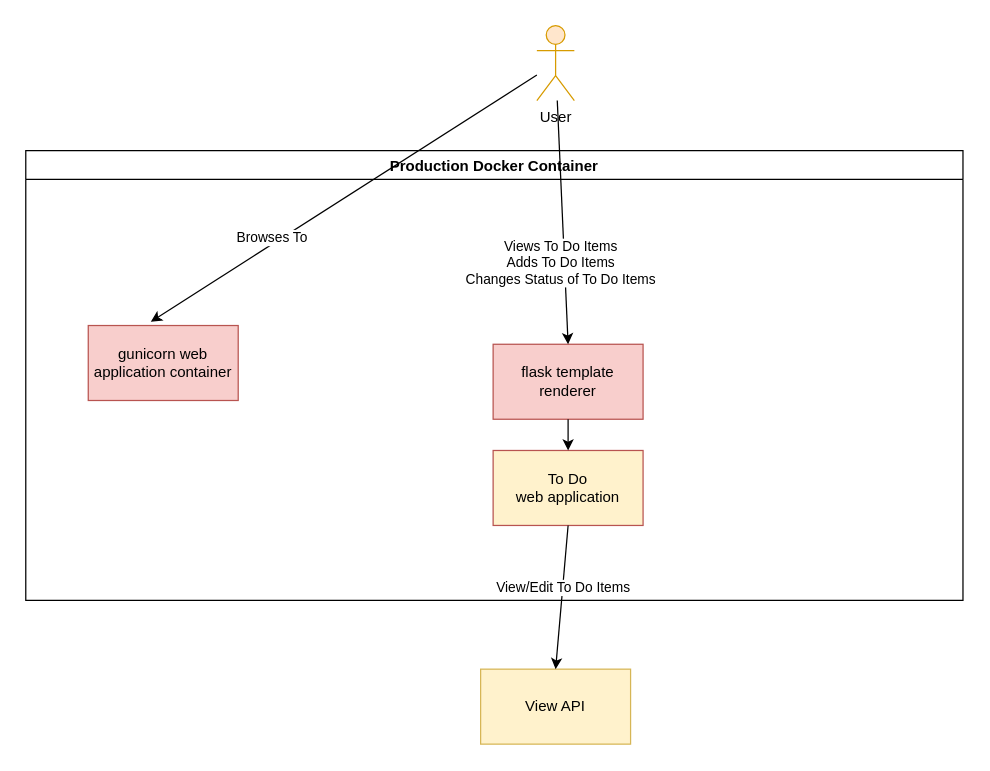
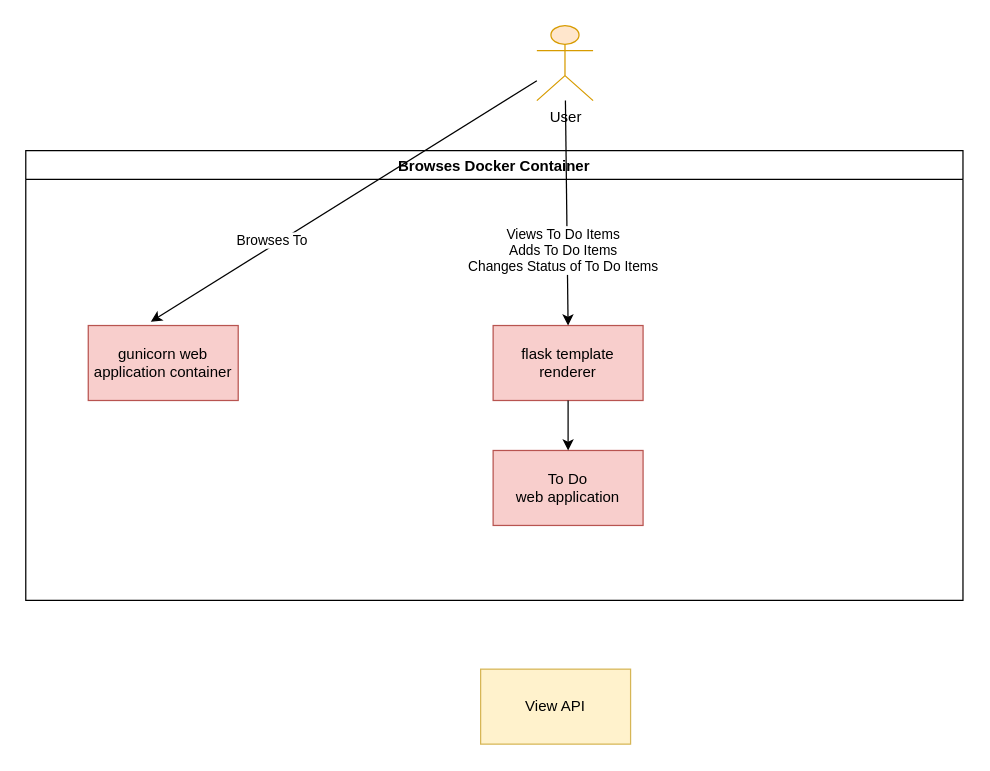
node "User": size 38x75 -> 56x75
node "Production Docker Container": label "Production Docker Container" -> "Browses Docker Container"
node "flask template renderer": moved (568, 382) -> (568, 363)
node "To Do web application": fillcolor #fff2cc -> #f8cecc
edge "To Do web application" -> "View API": removed, label "View/Edit To Do Items"
